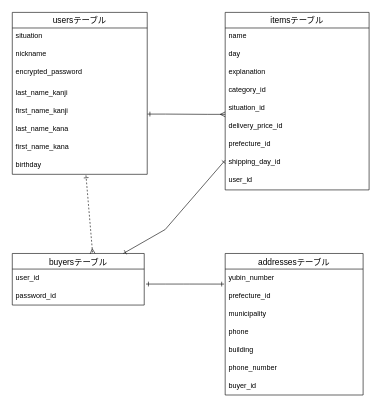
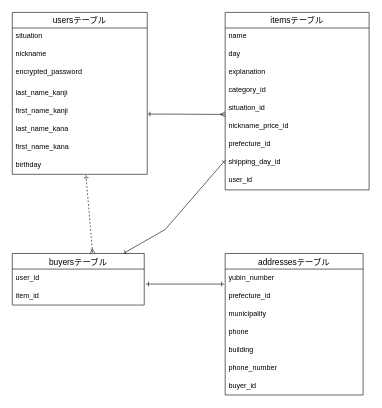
node "delivery_price_id": label "delivery_price_id" -> "nickname_price_id"
node "password_id": label "password_id" -> "item_id"
